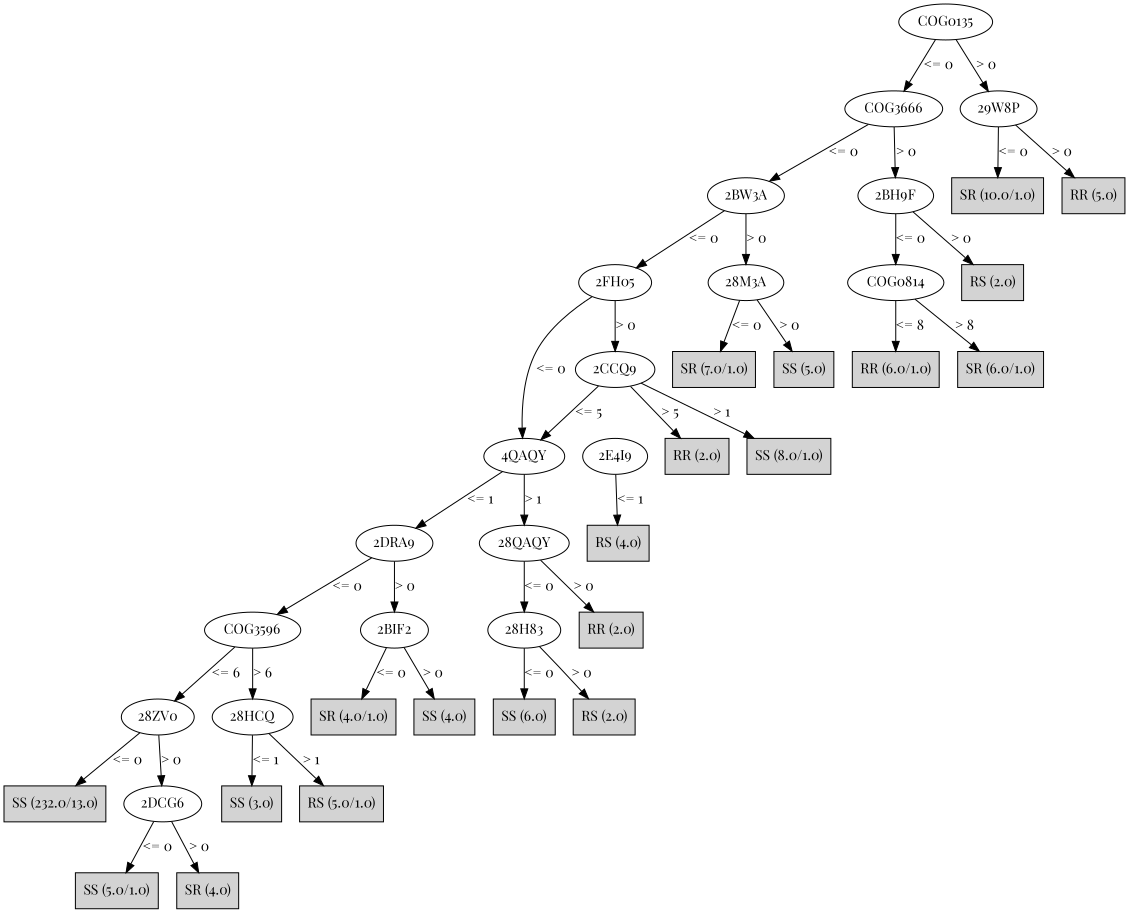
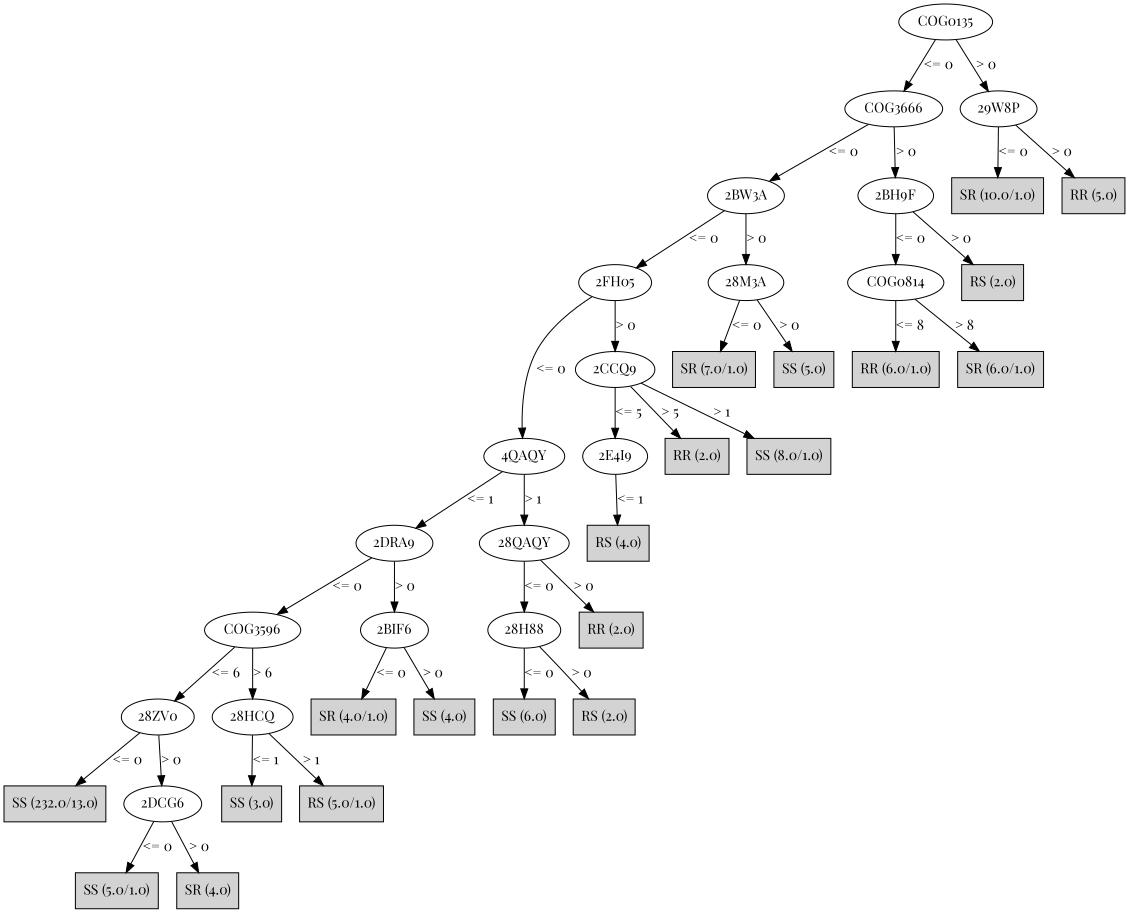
edge "2CCQ9" -> "4QAQY": now "2CCQ9" -> "2E4I9"
node "2BIF2": label "2BIF2" -> "2BIF6"
node "28H83": label "28H83" -> "28H88"
